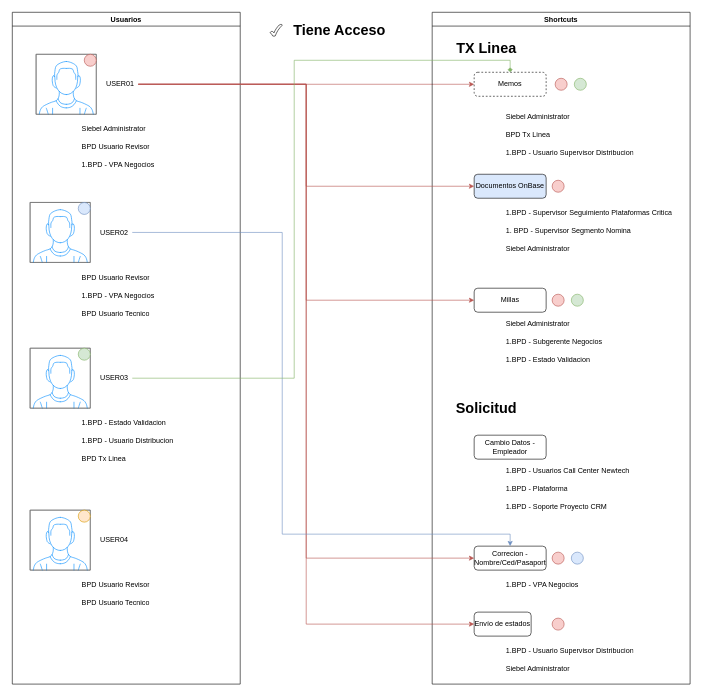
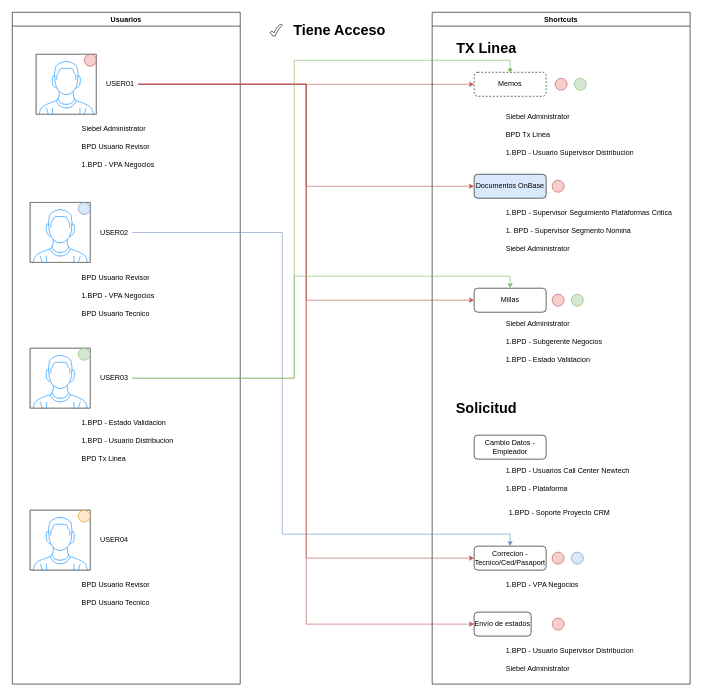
edge "USER03" -> "Millas": added
node "1.BPD - Soporte Proyecto CRM": moved (572, 507) -> (575, 513)
node "Correcion -Nombre/Ced/Pasaport": label "Correcion -Nombre/Ced/Pasaport" -> "Correcion -Tecnico/Ced/Pasaport"
